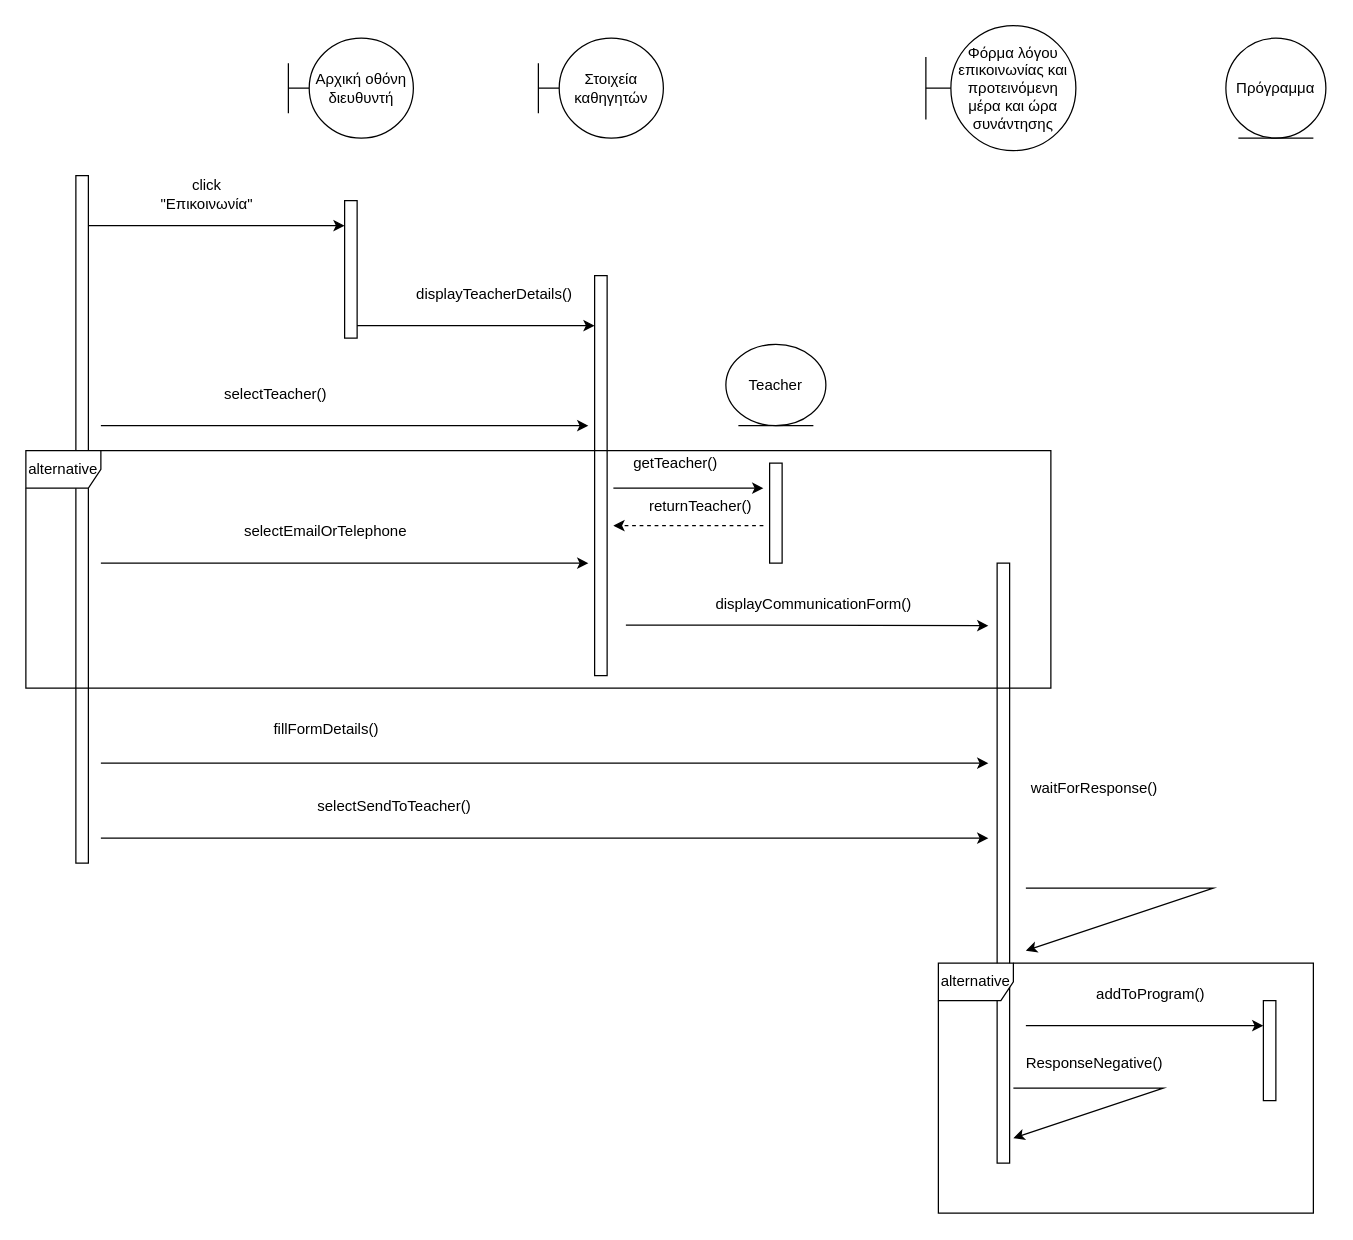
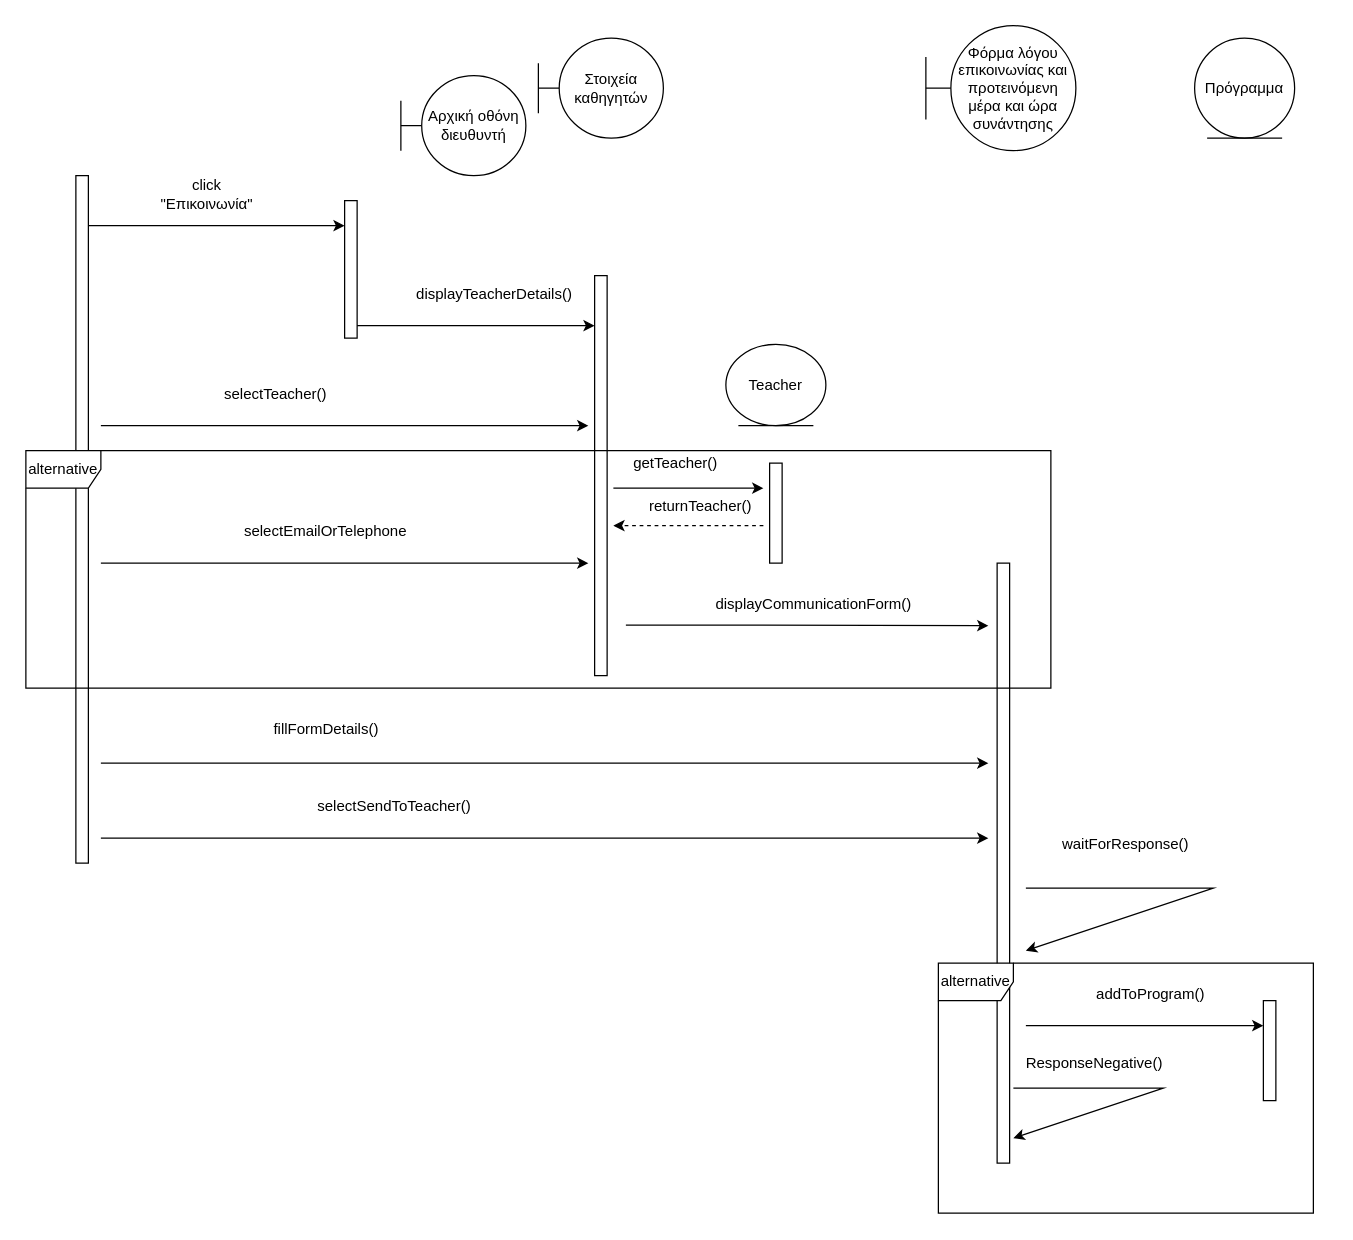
node "Αρχική οθόνη διευθυντή": moved (351, 88) -> (463, 126)
node "Πρόγραμμα": moved (1276, 88) -> (1244, 88)
node "waitForResponse()": moved (1094, 788) -> (1126, 844)
